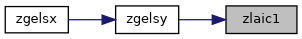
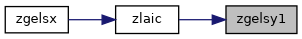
node "zgelsy": label "zgelsy" -> "zlaic"
node "zlaic1": label "zlaic1" -> "zgelsy1"
